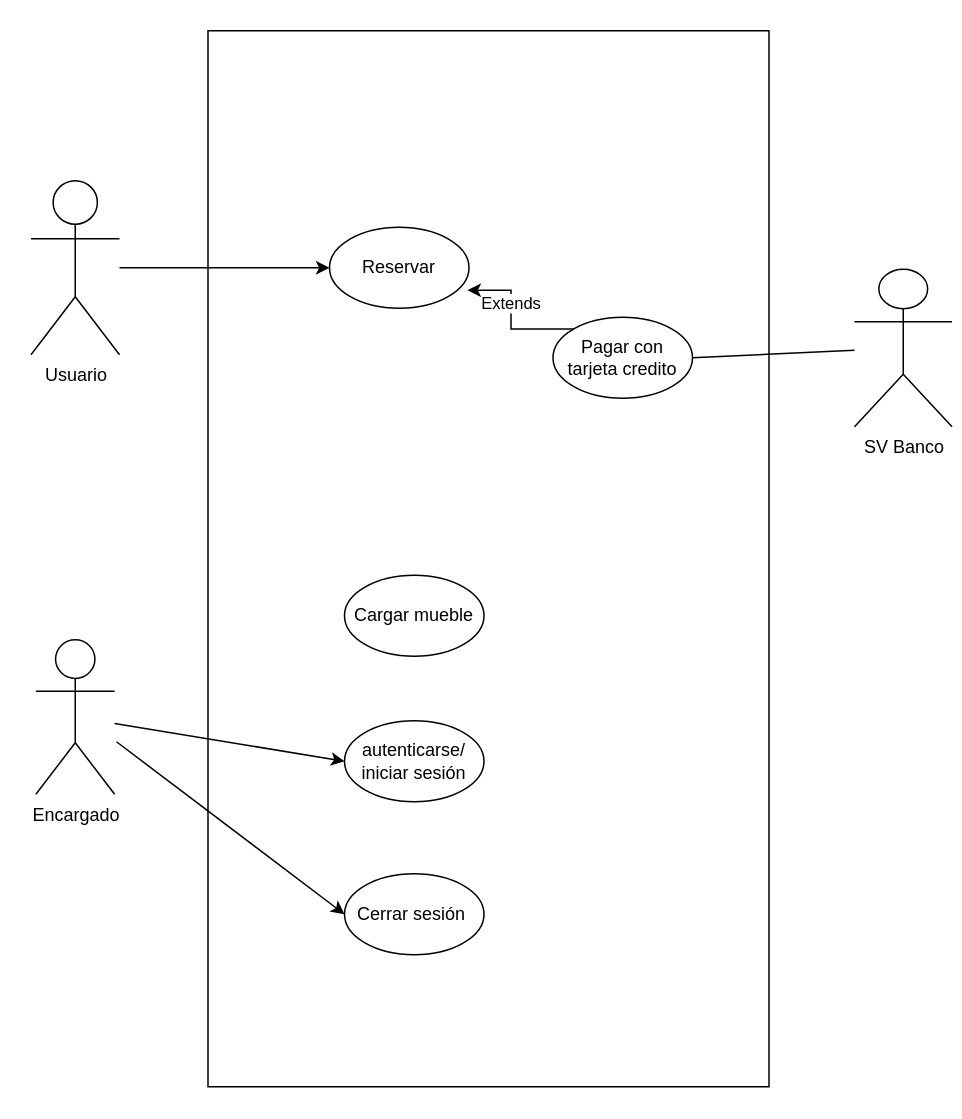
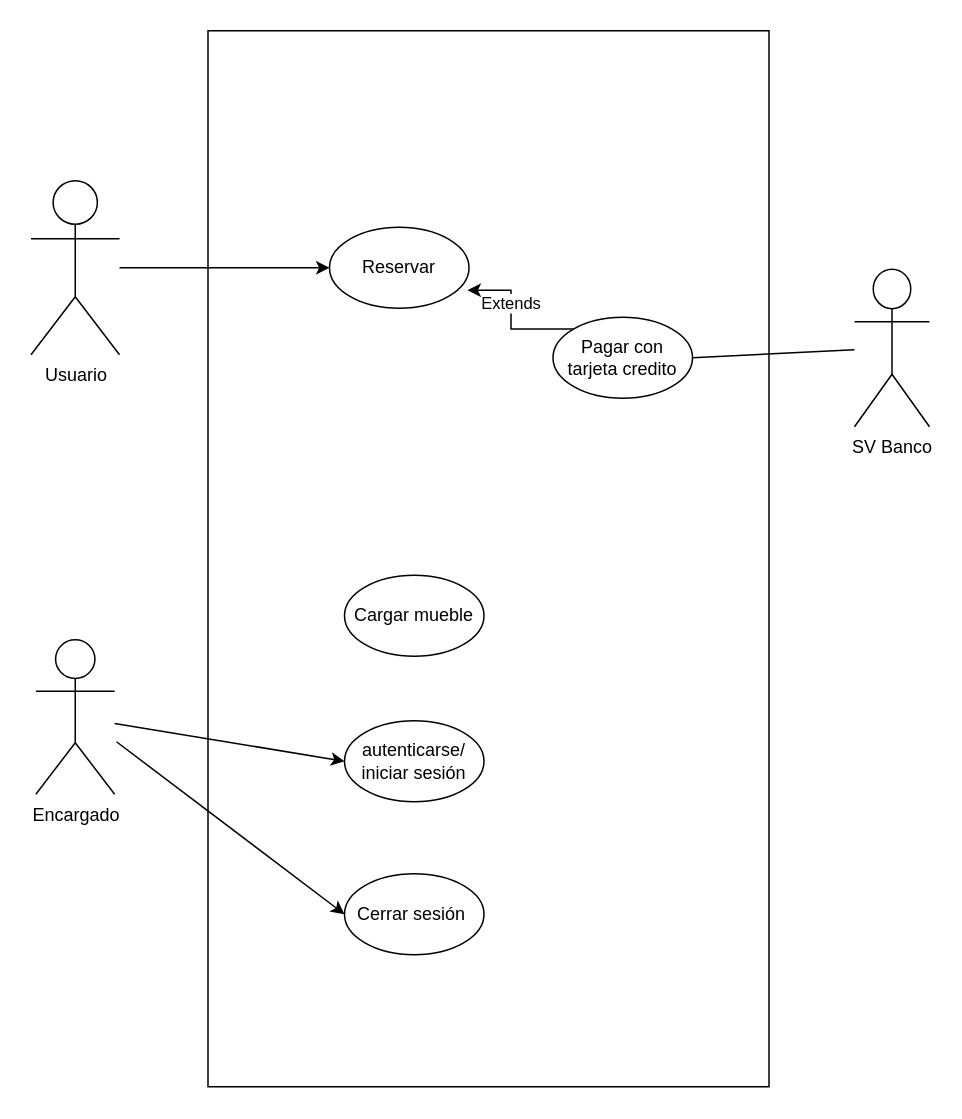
node "SV Banco": size 98x158 -> 75x158
